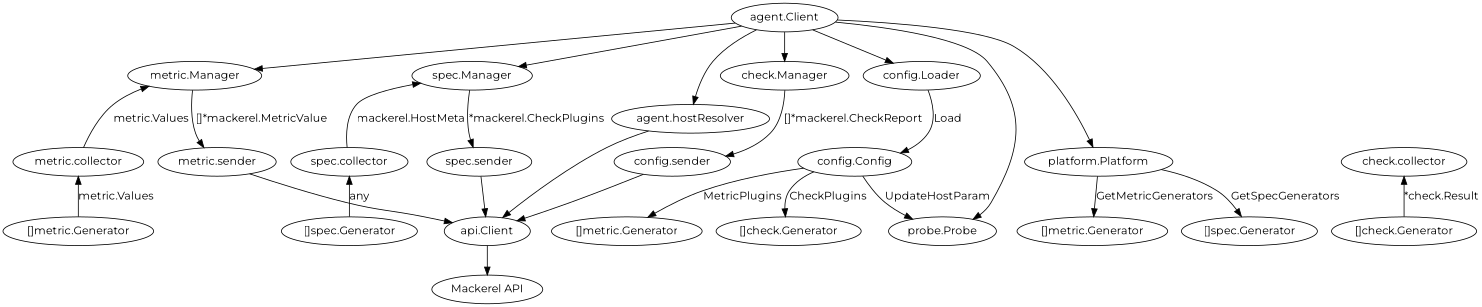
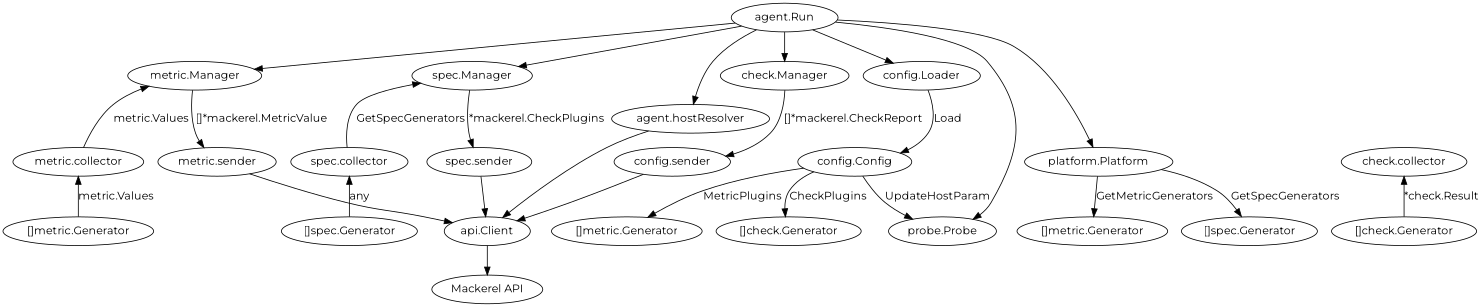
node "agent.Client": label "agent.Client" -> "agent.Run"
edge "spec.collector" -> "spec.Manager": label "mackerel.HostMeta" -> "GetSpecGenerators"
